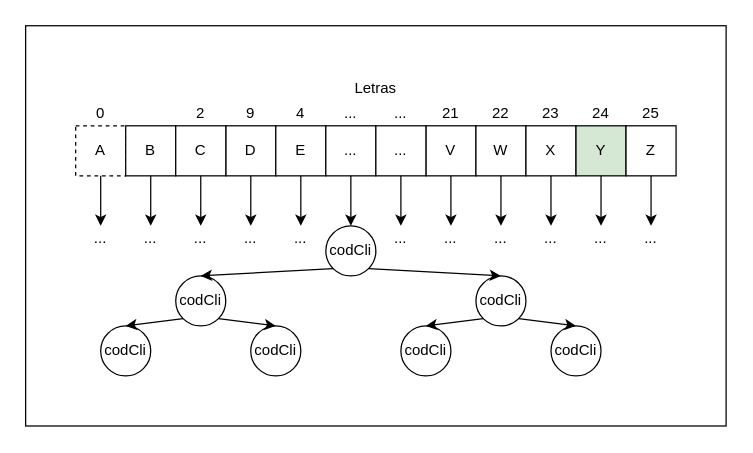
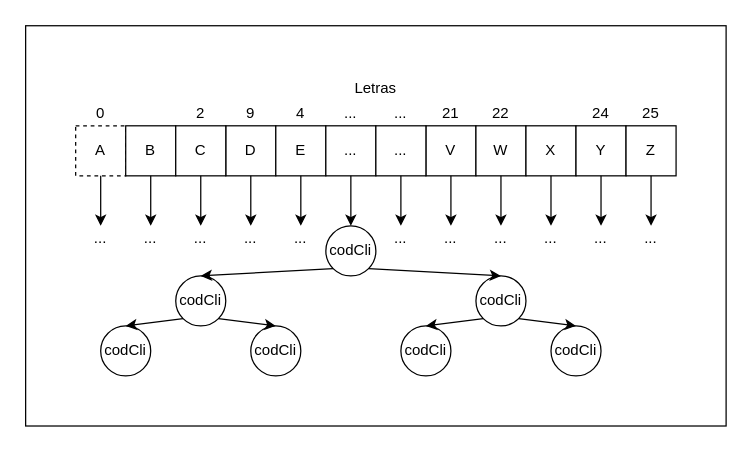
node "23": removed
node "Y": fillcolor #d5e8d4 -> #ffffff
